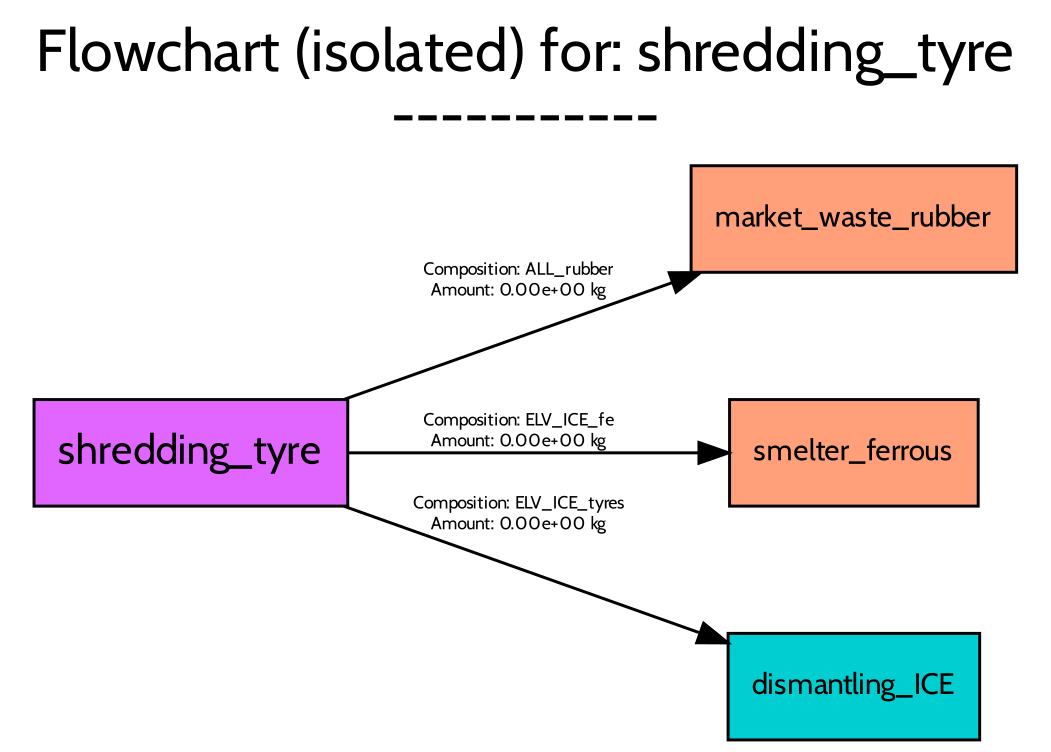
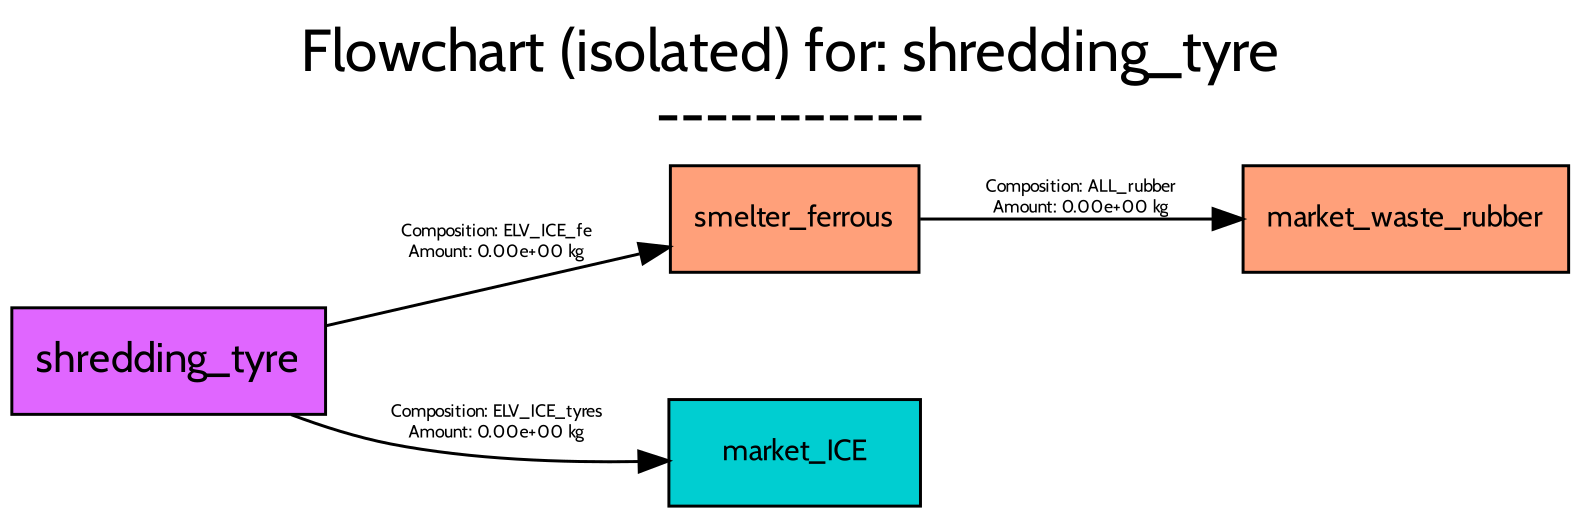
edge "shredding_tyre" -> "market_waste_rubber": now "smelter_ferrous" -> "market_waste_rubber"
node "dismantling_ICE": label "dismantling_ICE" -> "market_ICE"
